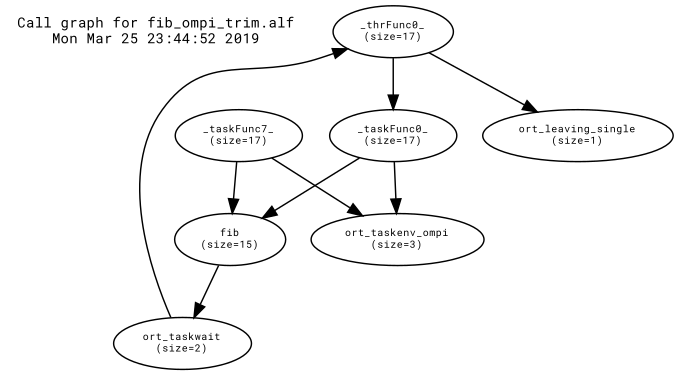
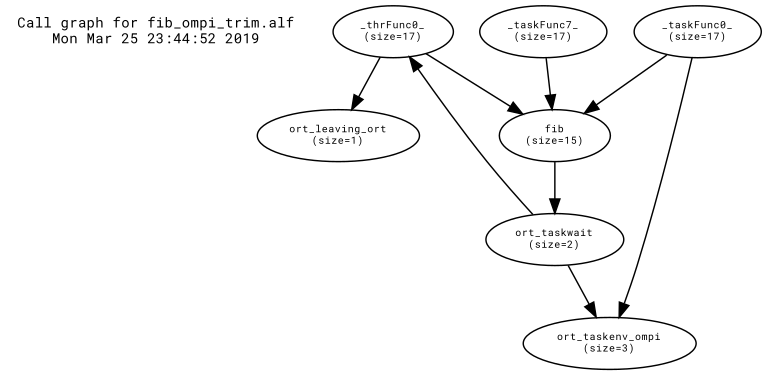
edge "_thrFunc0_ (size=17)" -> "_taskFunc0_ (size=17)": now "_thrFunc0_ (size=17)" -> "fib (size=15)"
node "ort_leaving_single (size=1)": label "ort_leaving_single (size=1)" -> "ort_leaving_ort (size=1)"
edge "_taskFunc7_ (size=17)" -> "ort_taskenv_ompi (size=3)": now "ort_taskwait (size=2)" -> "ort_taskenv_ompi (size=3)"
